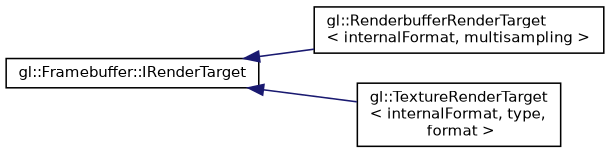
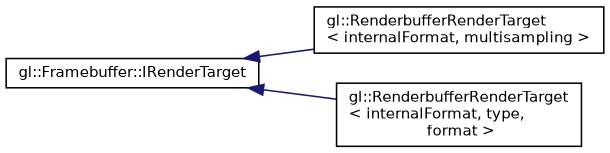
node "gl::TextureRenderTarget < internalFormat, type, format >": label "gl::TextureRenderTarget < internalFormat, type, format >" -> "gl::RenderbufferRenderTarget < internalFormat, type, format >"
